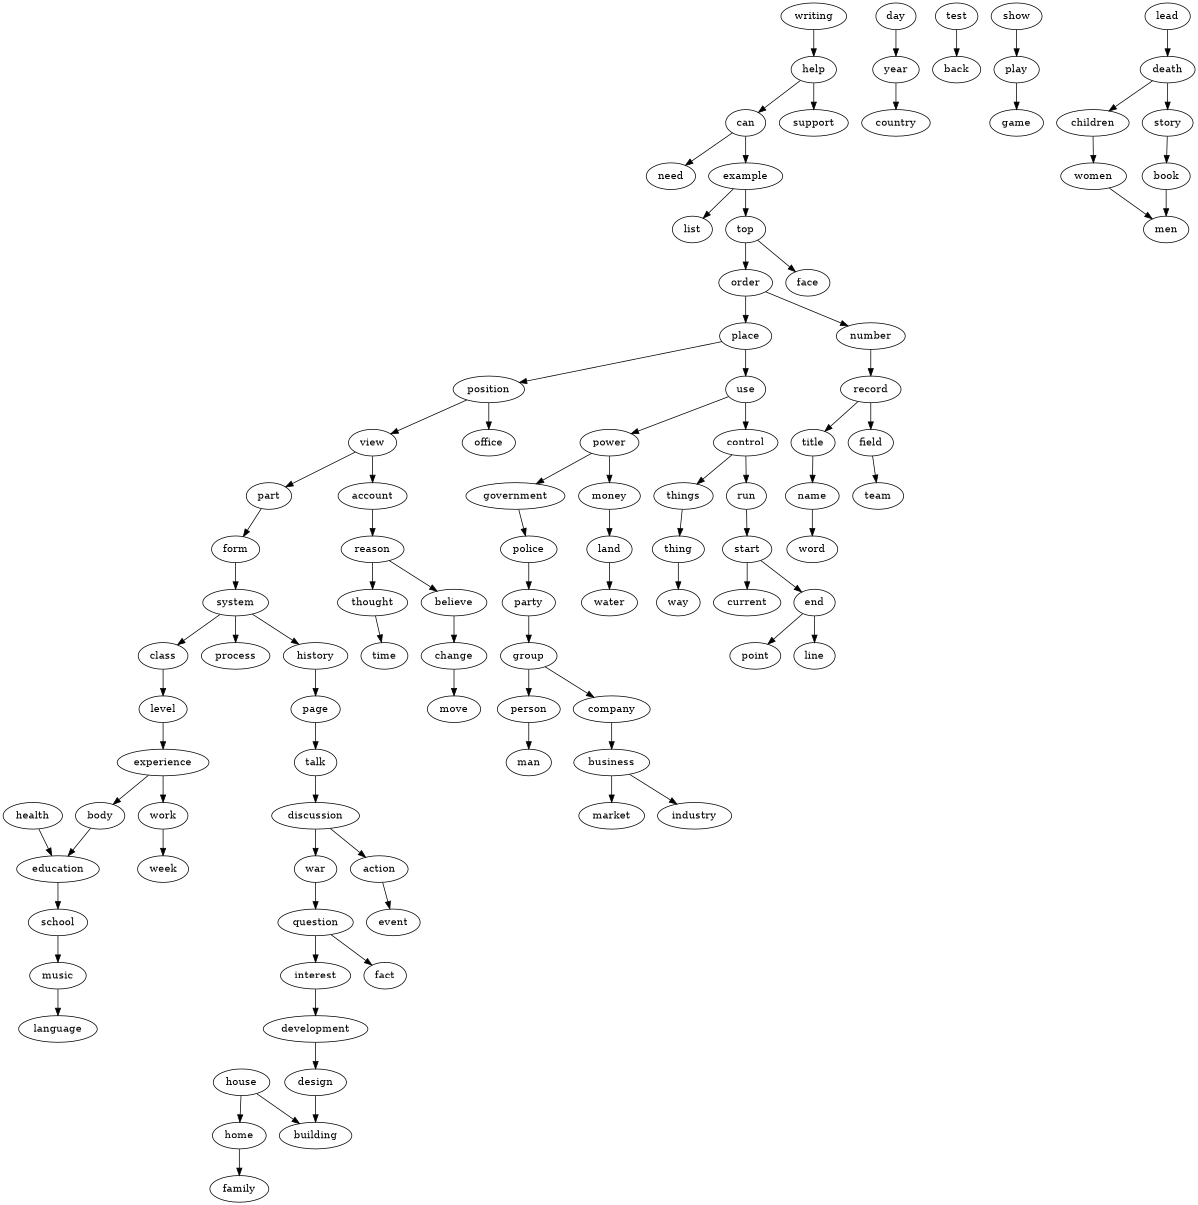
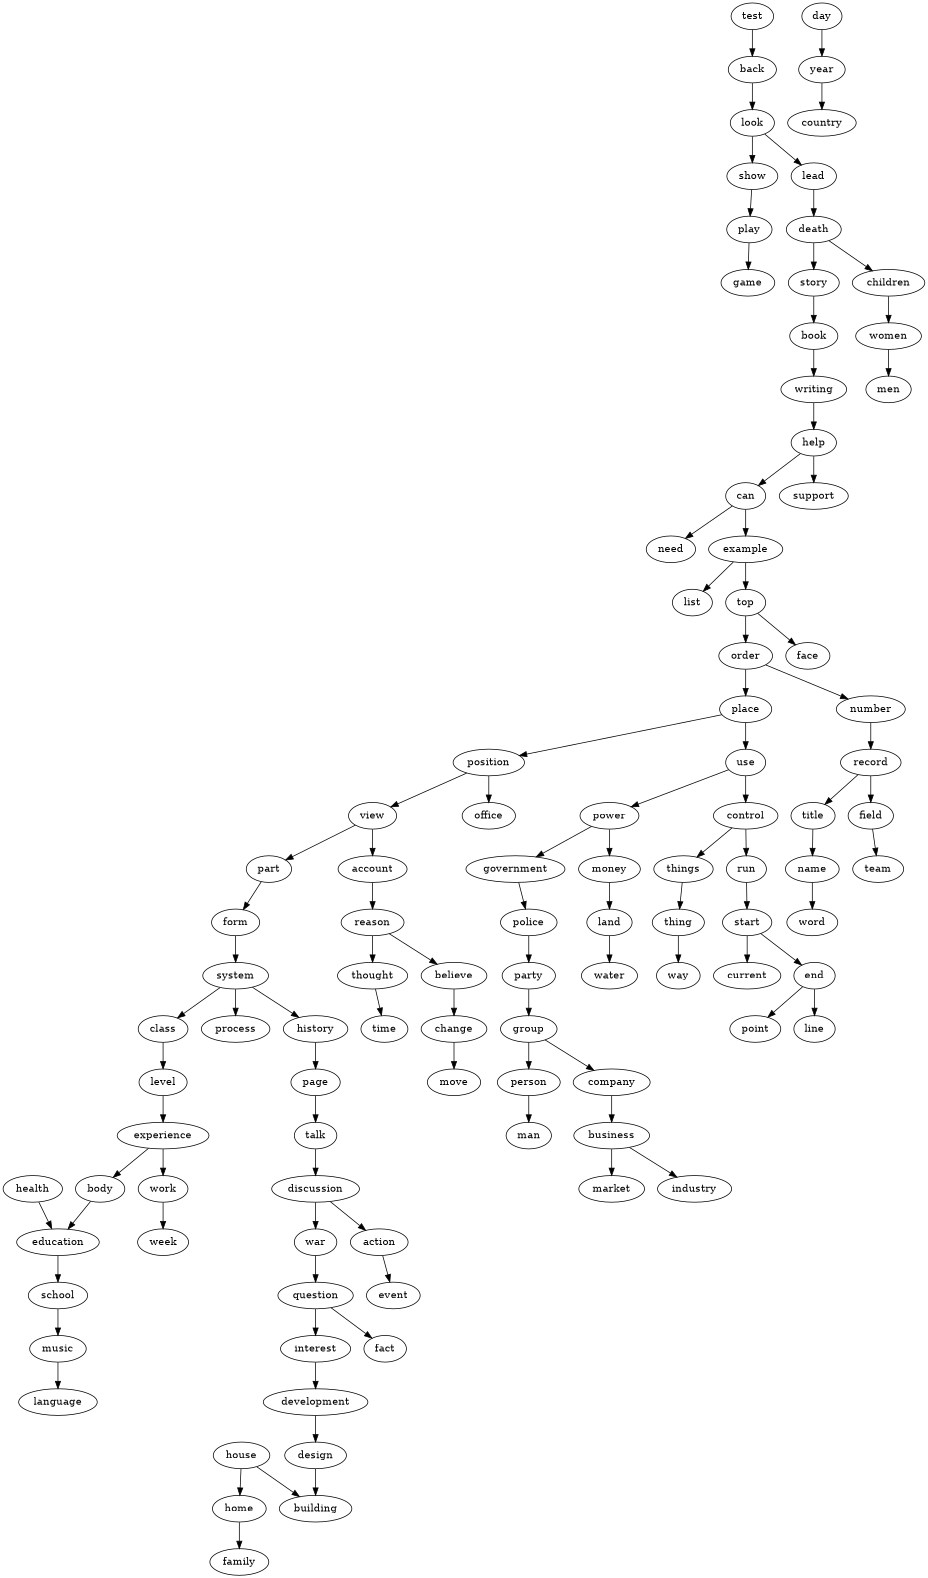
node "look": added
edge "book" -> "men": now "book" -> "writing"
